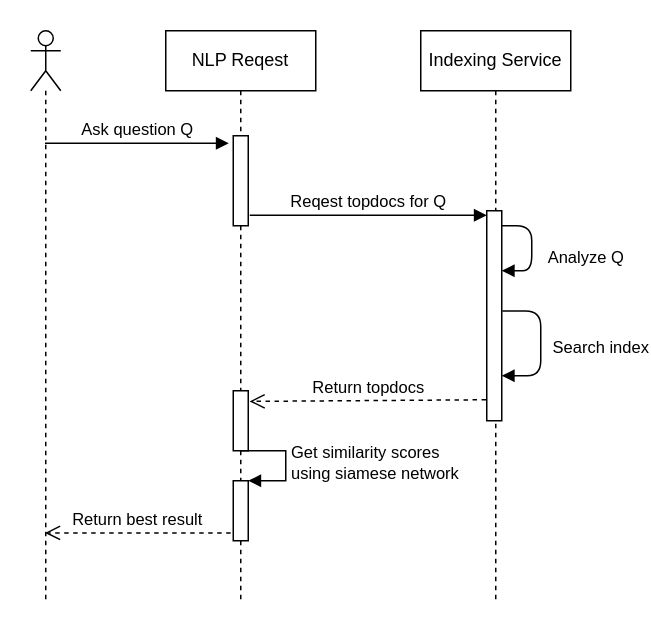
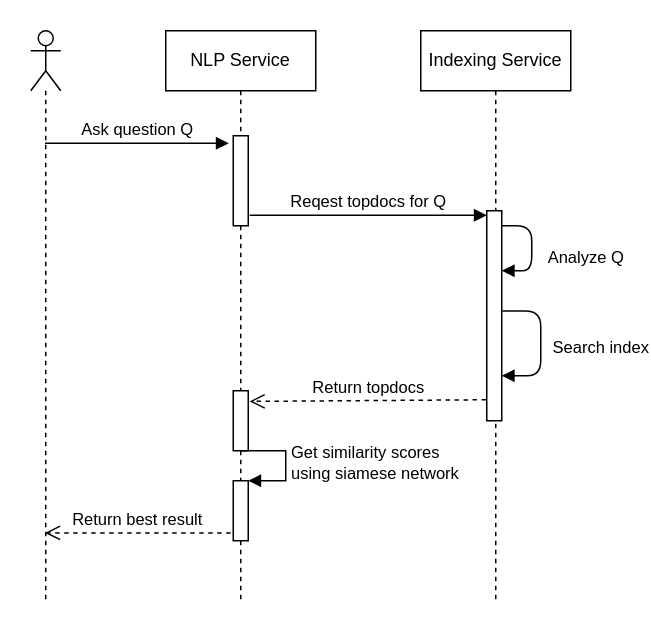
node "NLP Reqest": label "NLP Reqest" -> "NLP Service"
